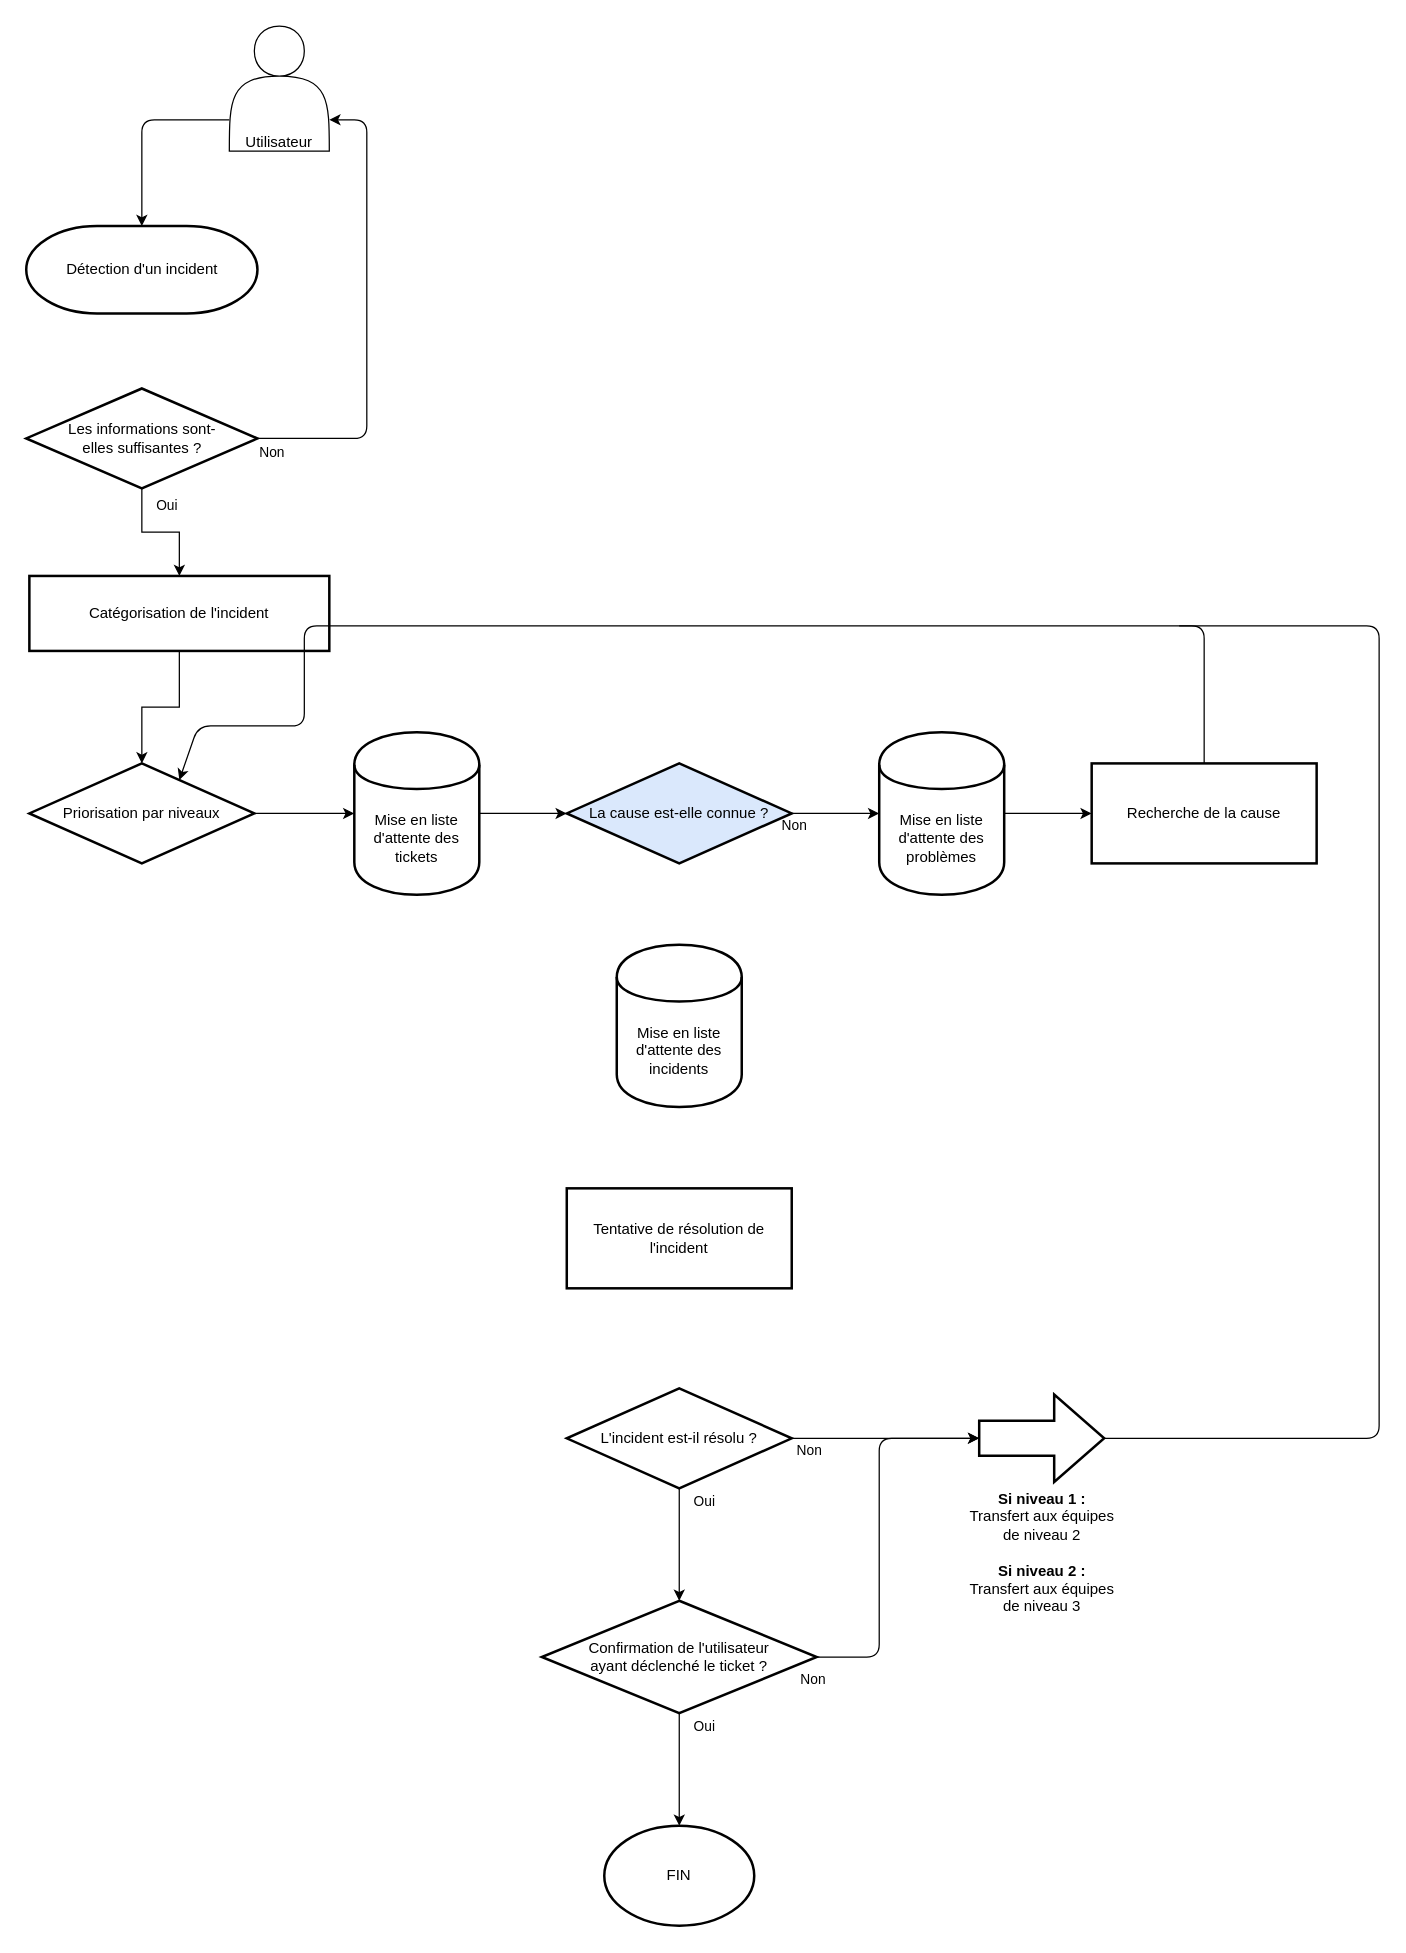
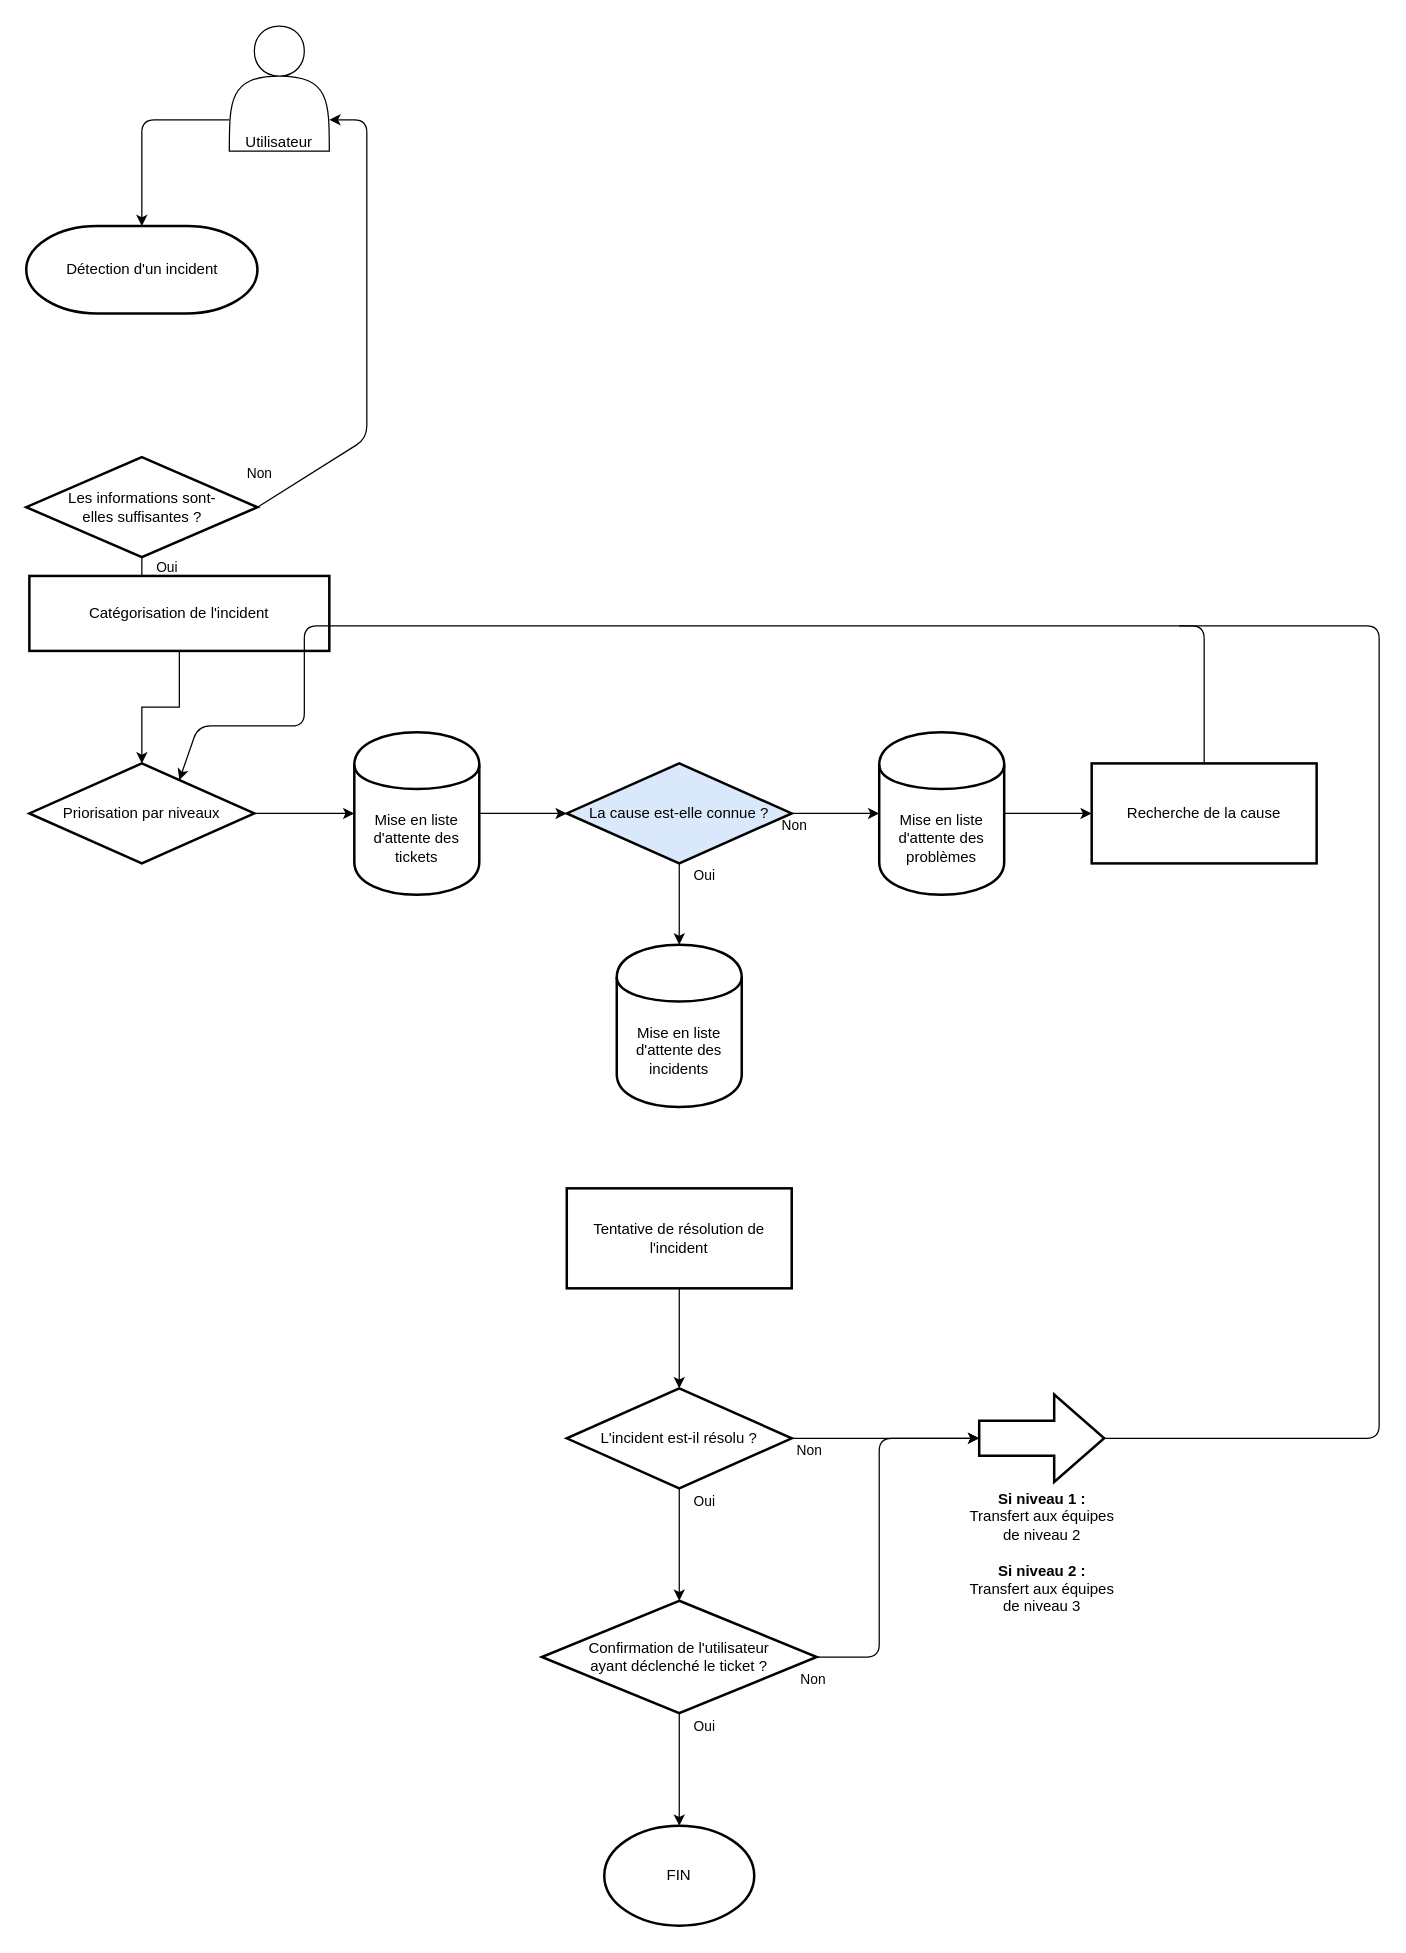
node "Les informations sont- elles suffisantes ?": moved (142, 438) -> (142, 507)
edge "La cause est-elle connue ?" -> "Mise en liste d'attente des incidents": added, label "Oui"
edge "Tentative de résolution de l'incident" -> "L'incident est-il résolu ?": added
